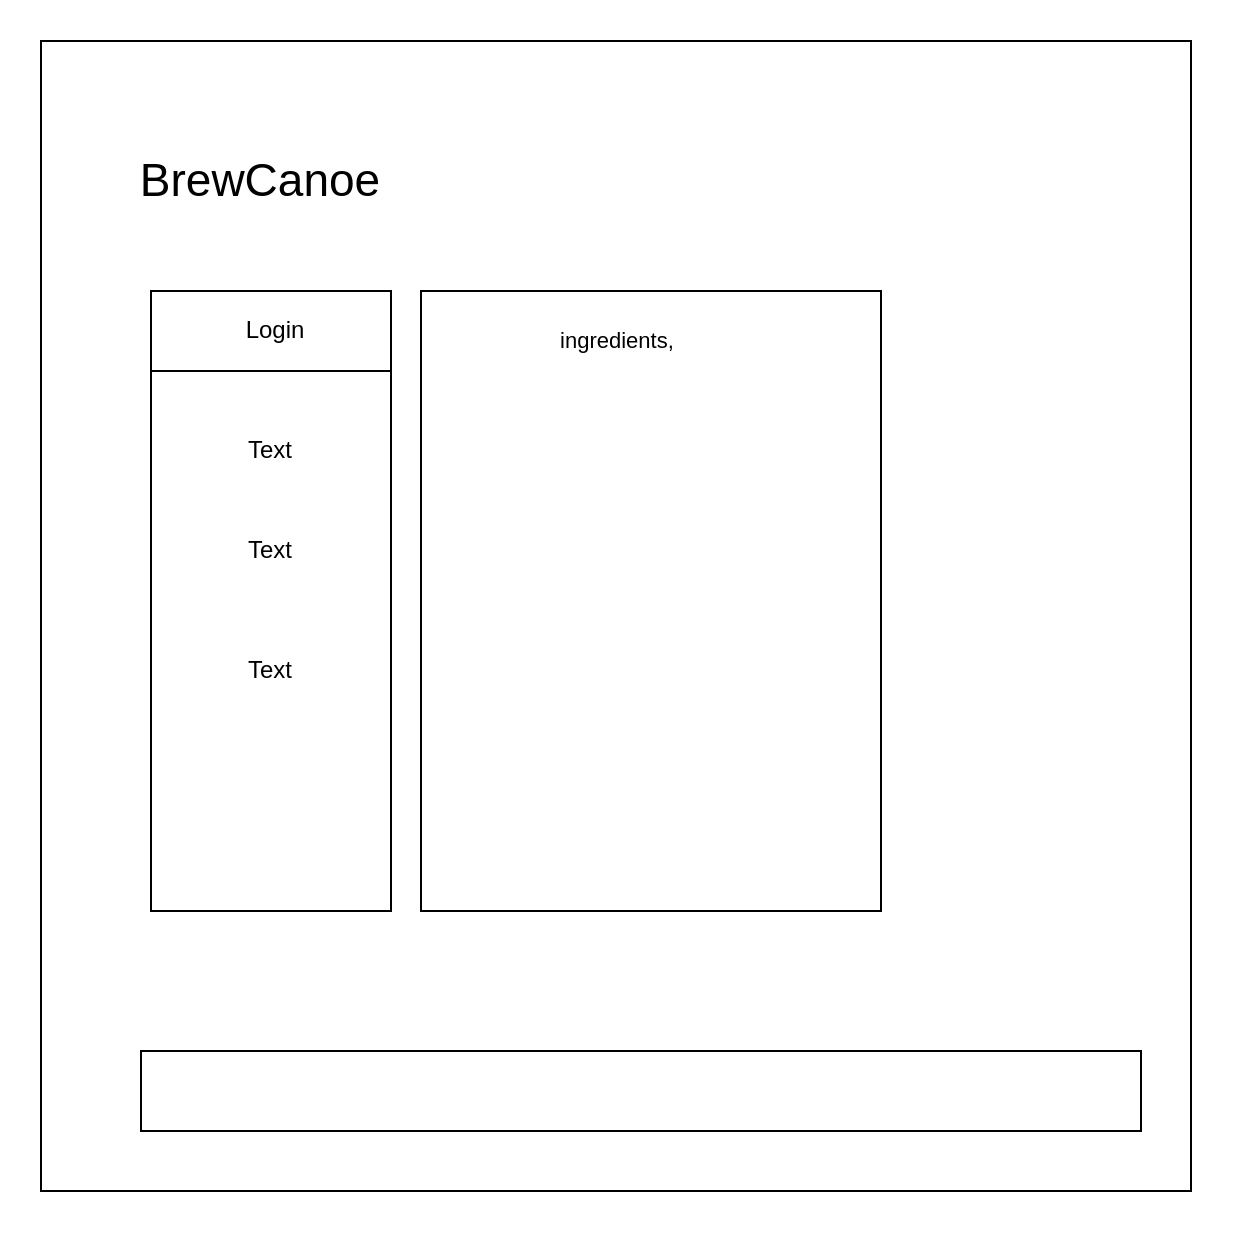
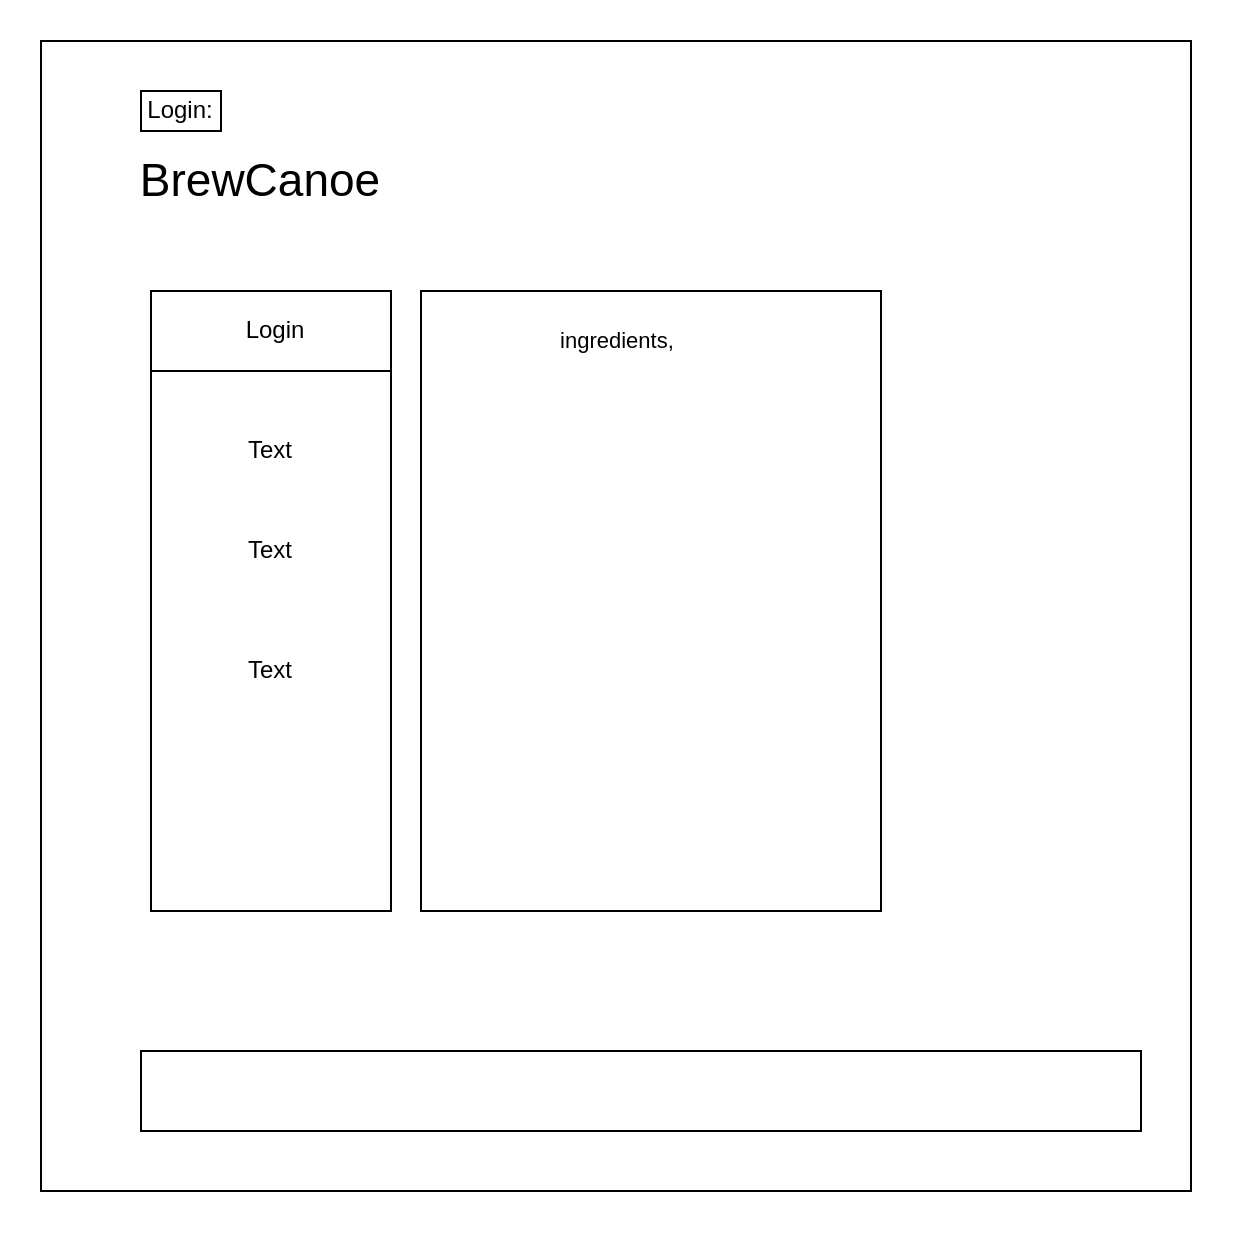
node "Login:": added
